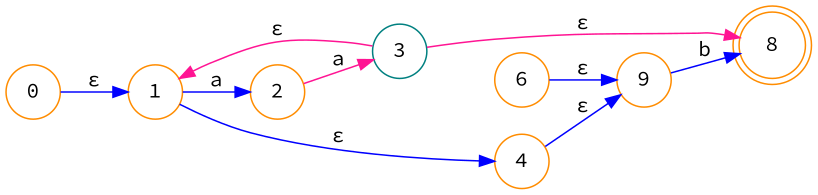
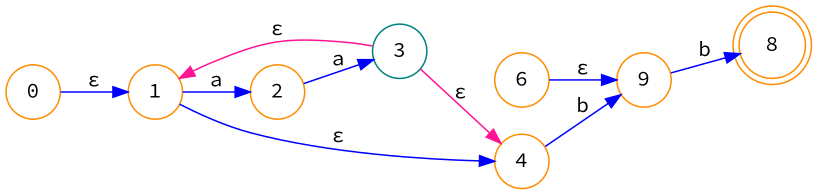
edge "3" -> "8": now "3" -> "4"
edge "2" -> "3": color deeppink -> blue
edge "4" -> "9": label "ε" -> "b"
